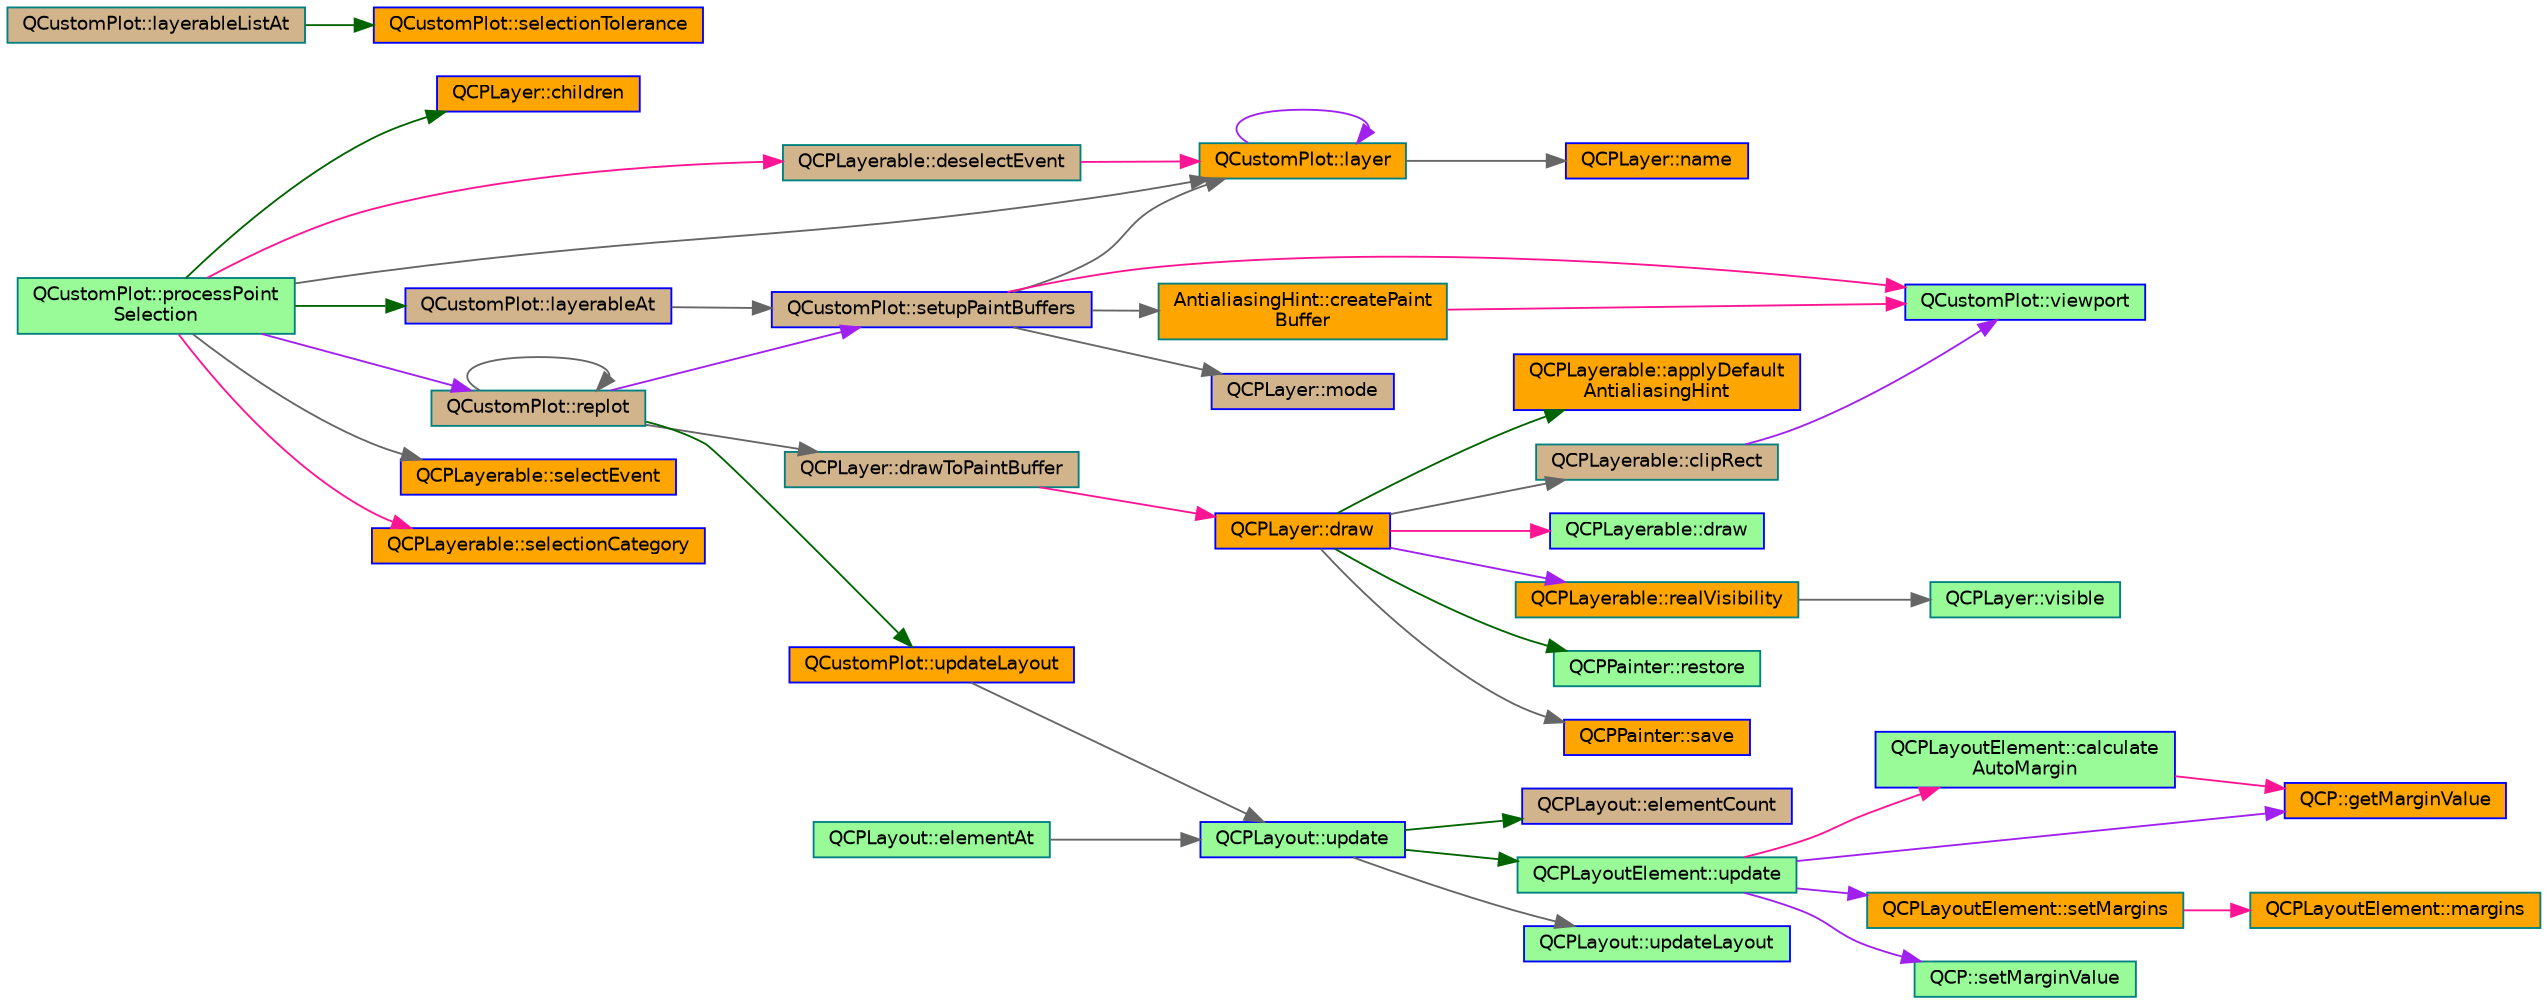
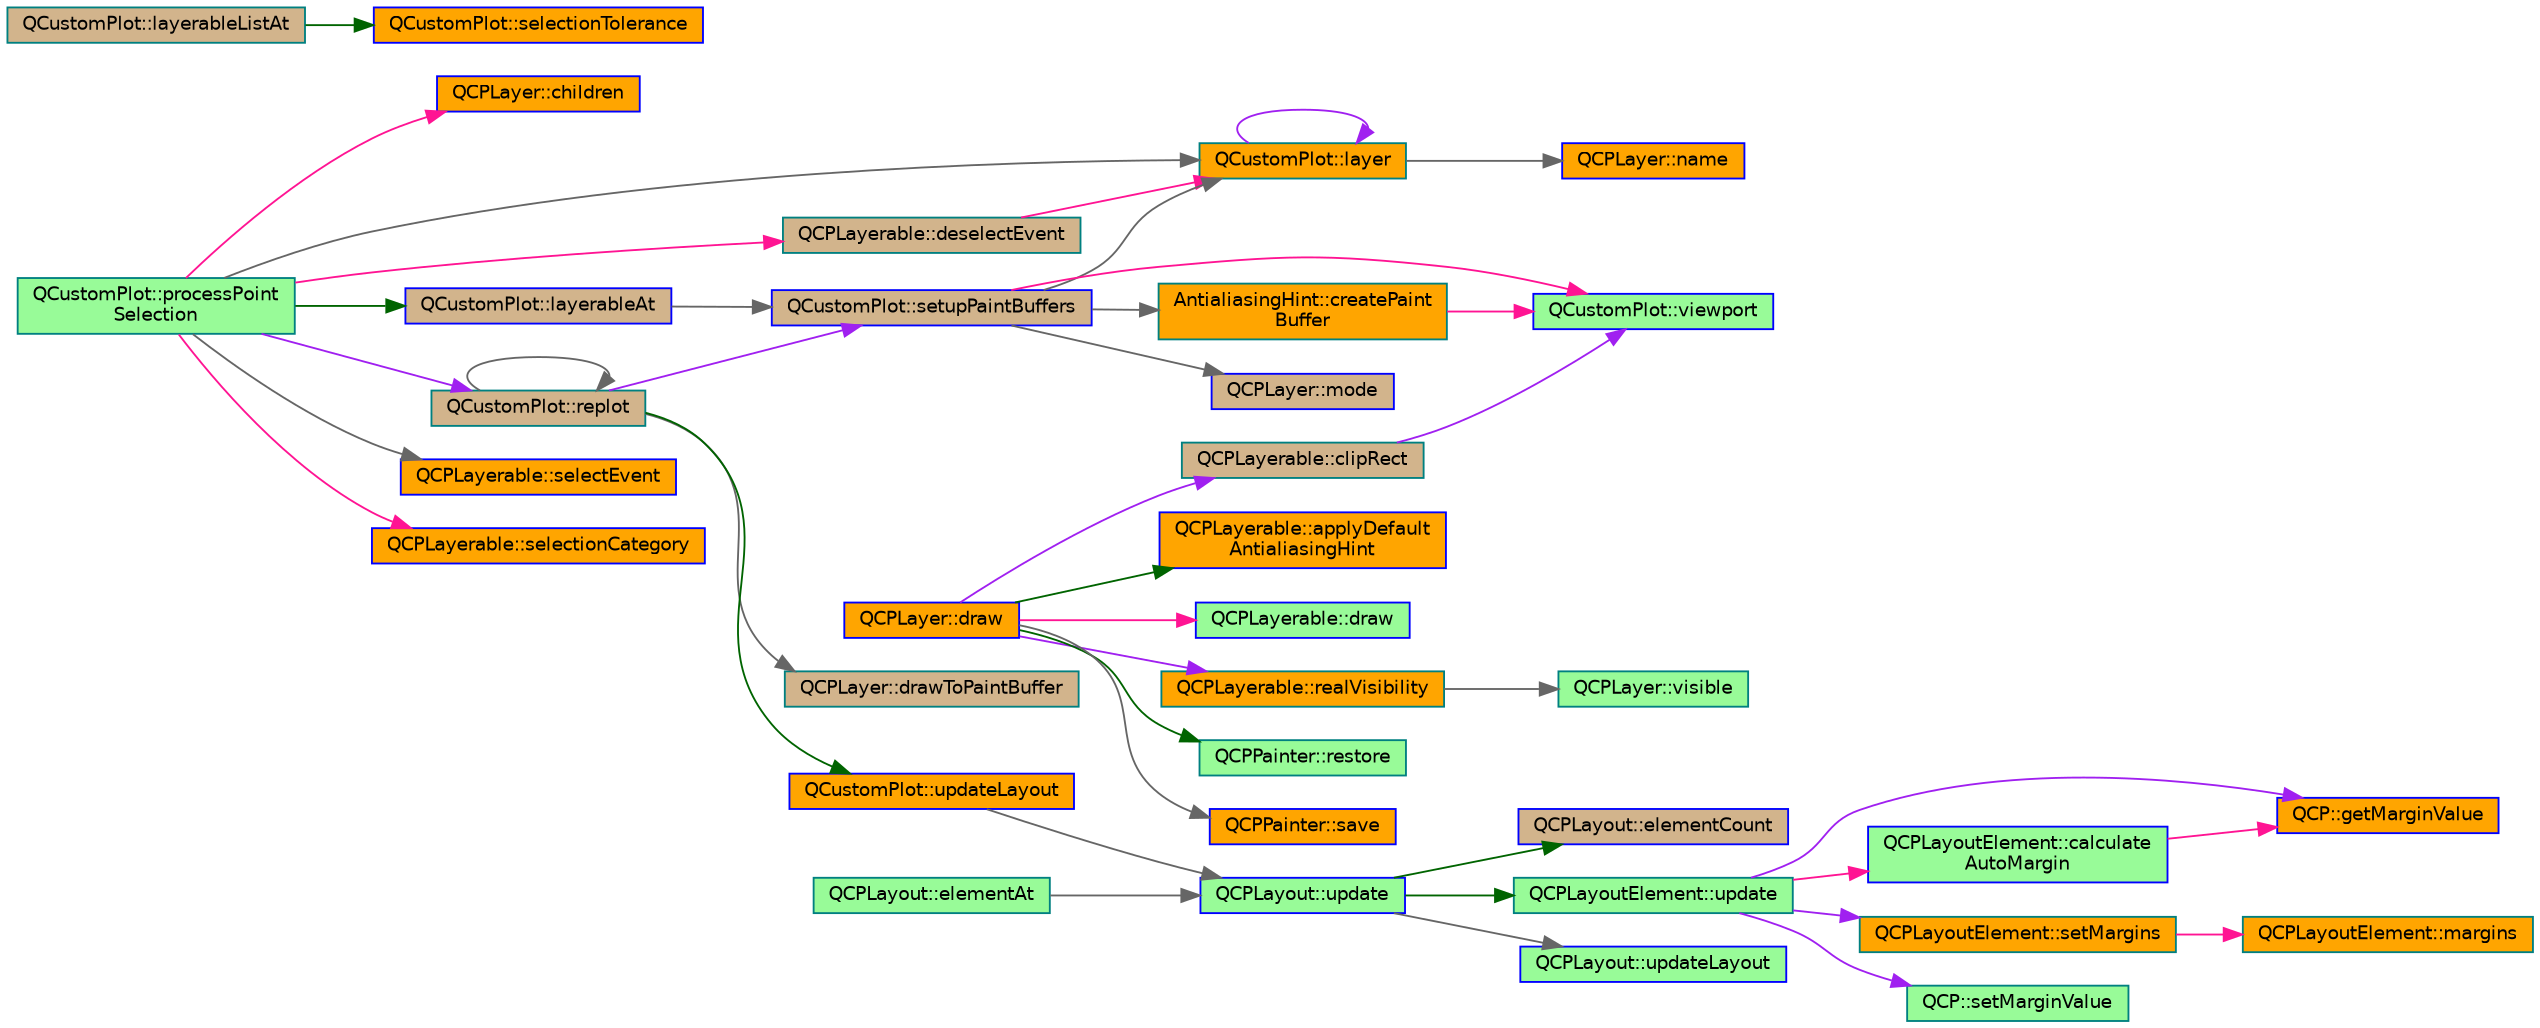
edge "QCustomPlot::processPoint Selection" -> "QCPLayer::children": color darkgreen -> deeppink
edge "QCPLayer::draw" -> "QCPLayerable::clipRect": color gray40 -> purple
edge "QCPLayer::drawToPaintBuffer" -> "QCPLayer::draw": removed
